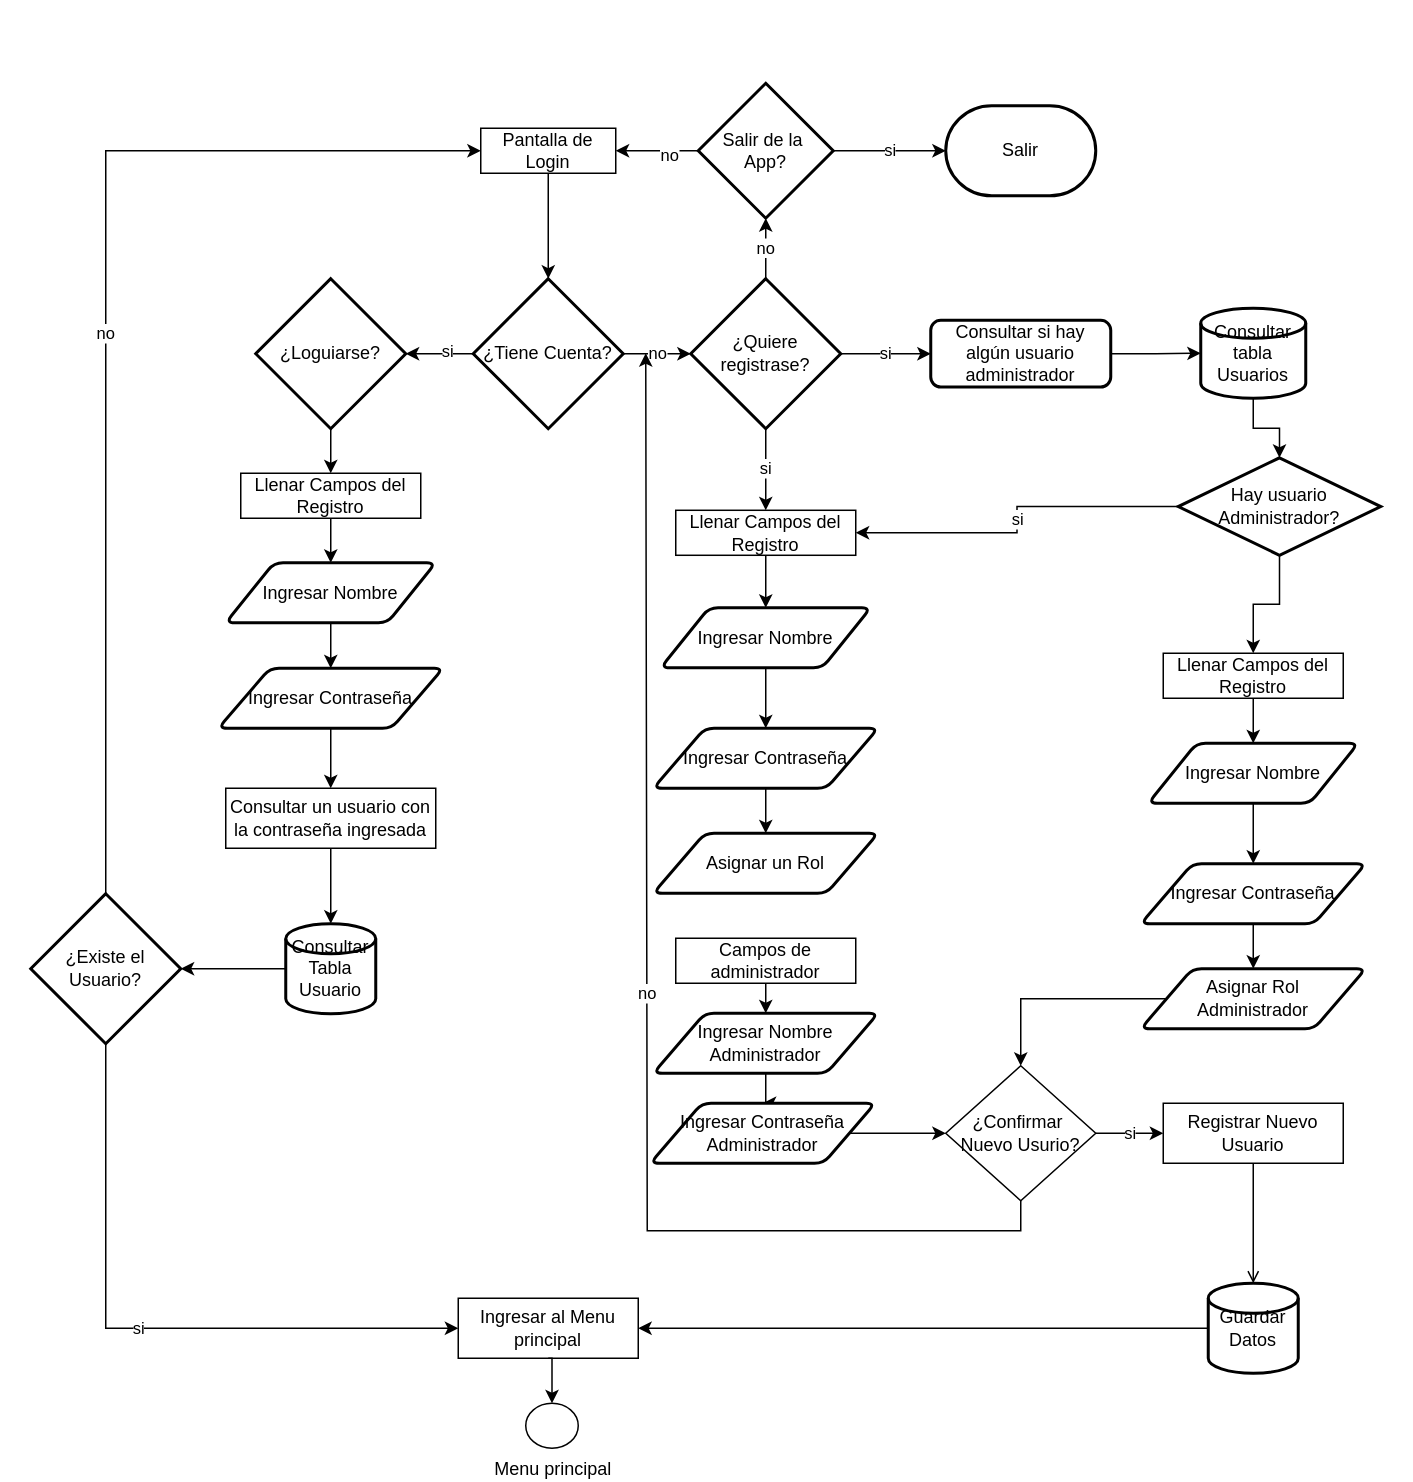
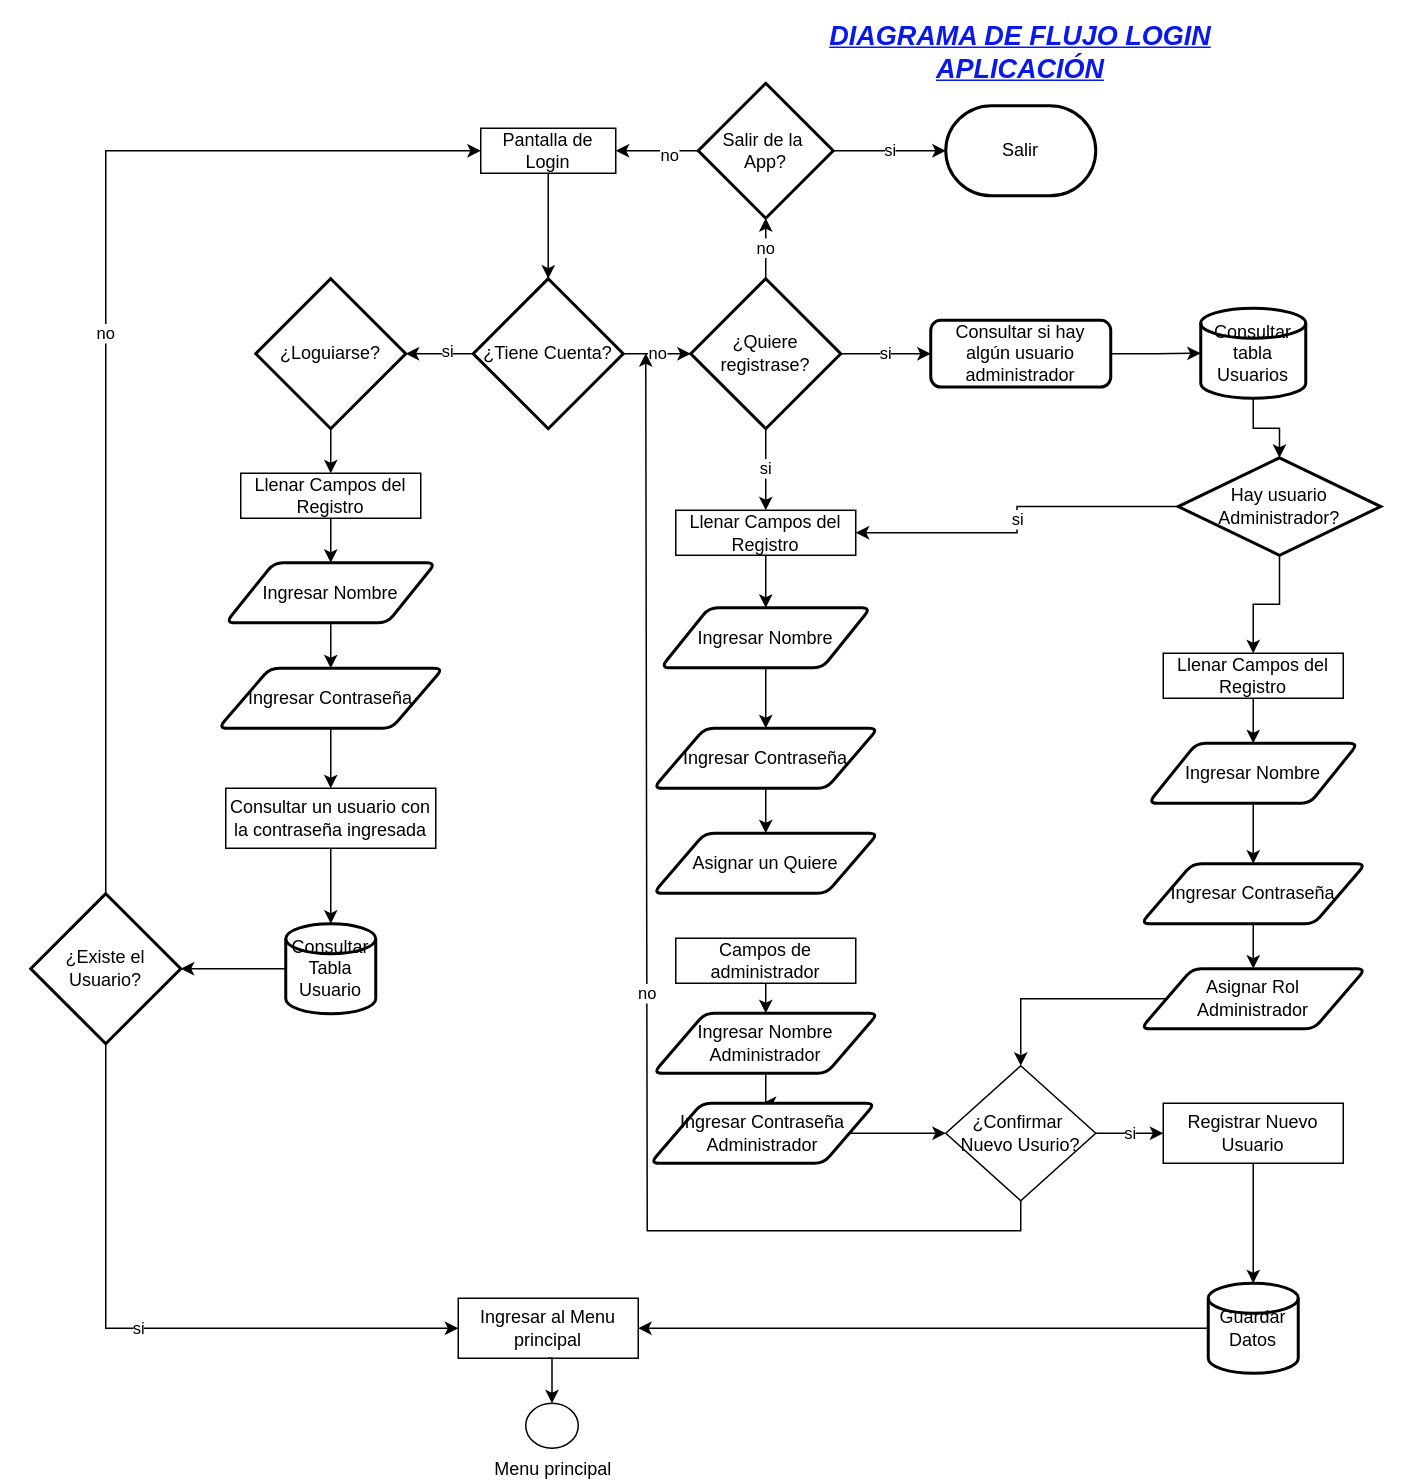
node "DIAGRAMA DE FLUJO LOGIN APLICACIÓN": added
node "Asignar un Rol": label "Asignar un Rol" -> "Asignar un Quiere"
edge "Registrar Nuevo Usuario" -> "Guardar Datos": arrowhead open -> classic
